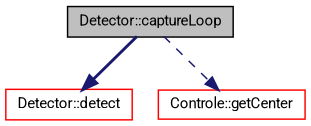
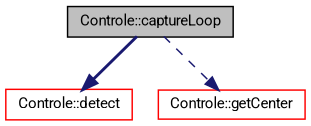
node "Detector::captureLoop": label "Detector::captureLoop" -> "Controle::captureLoop"
node "Detector::detect": label "Detector::detect" -> "Controle::detect"
